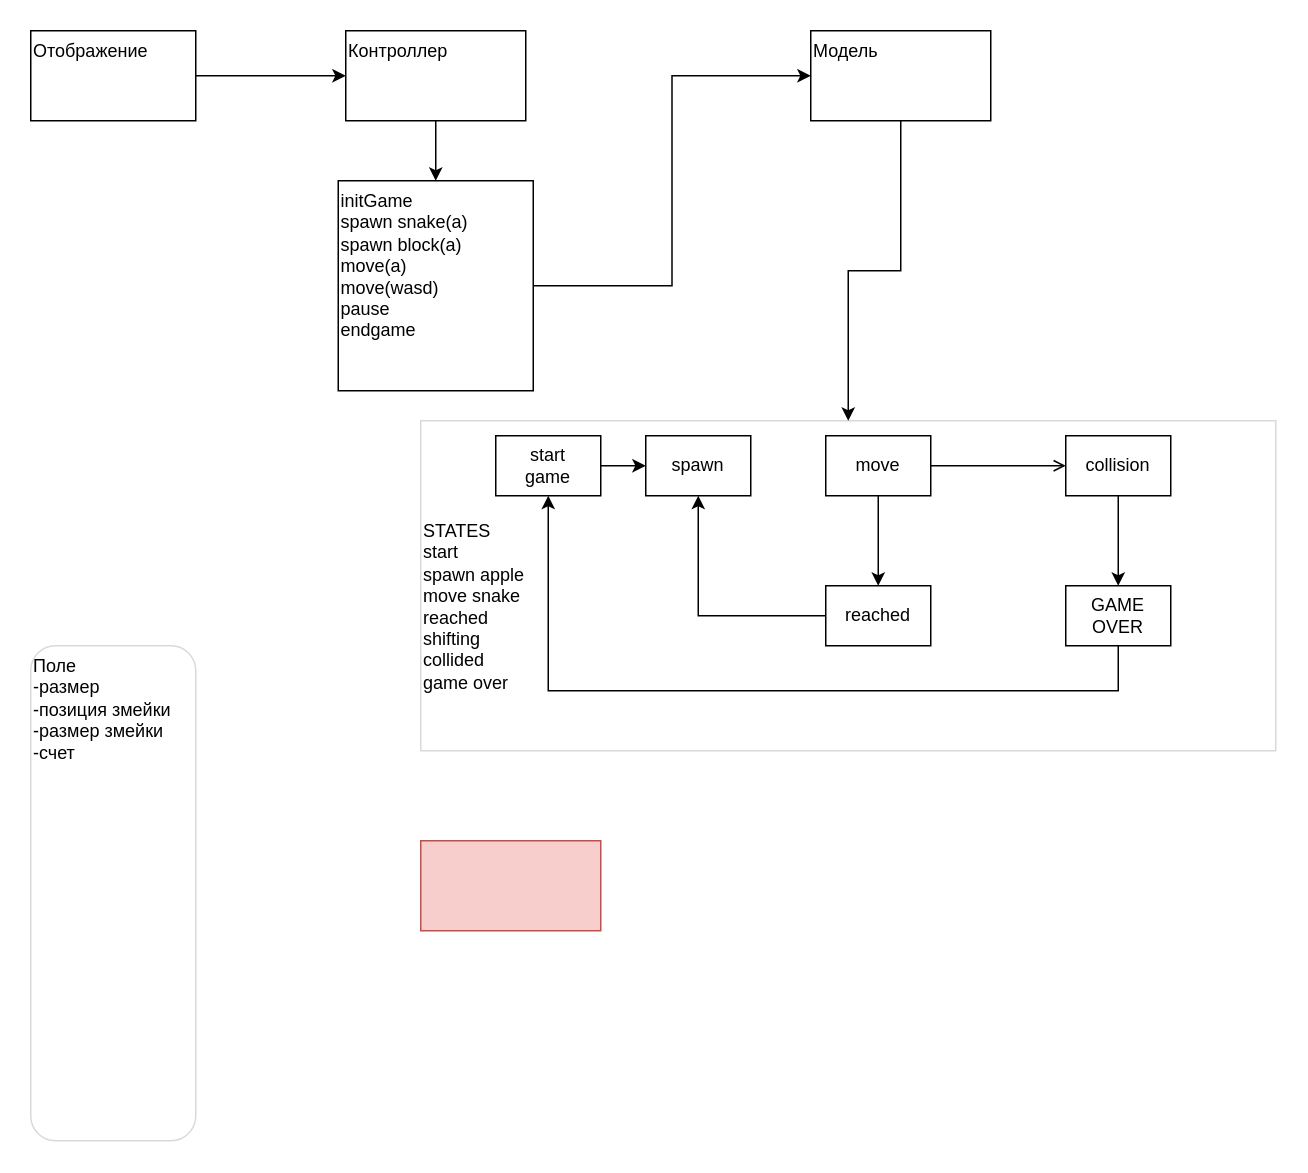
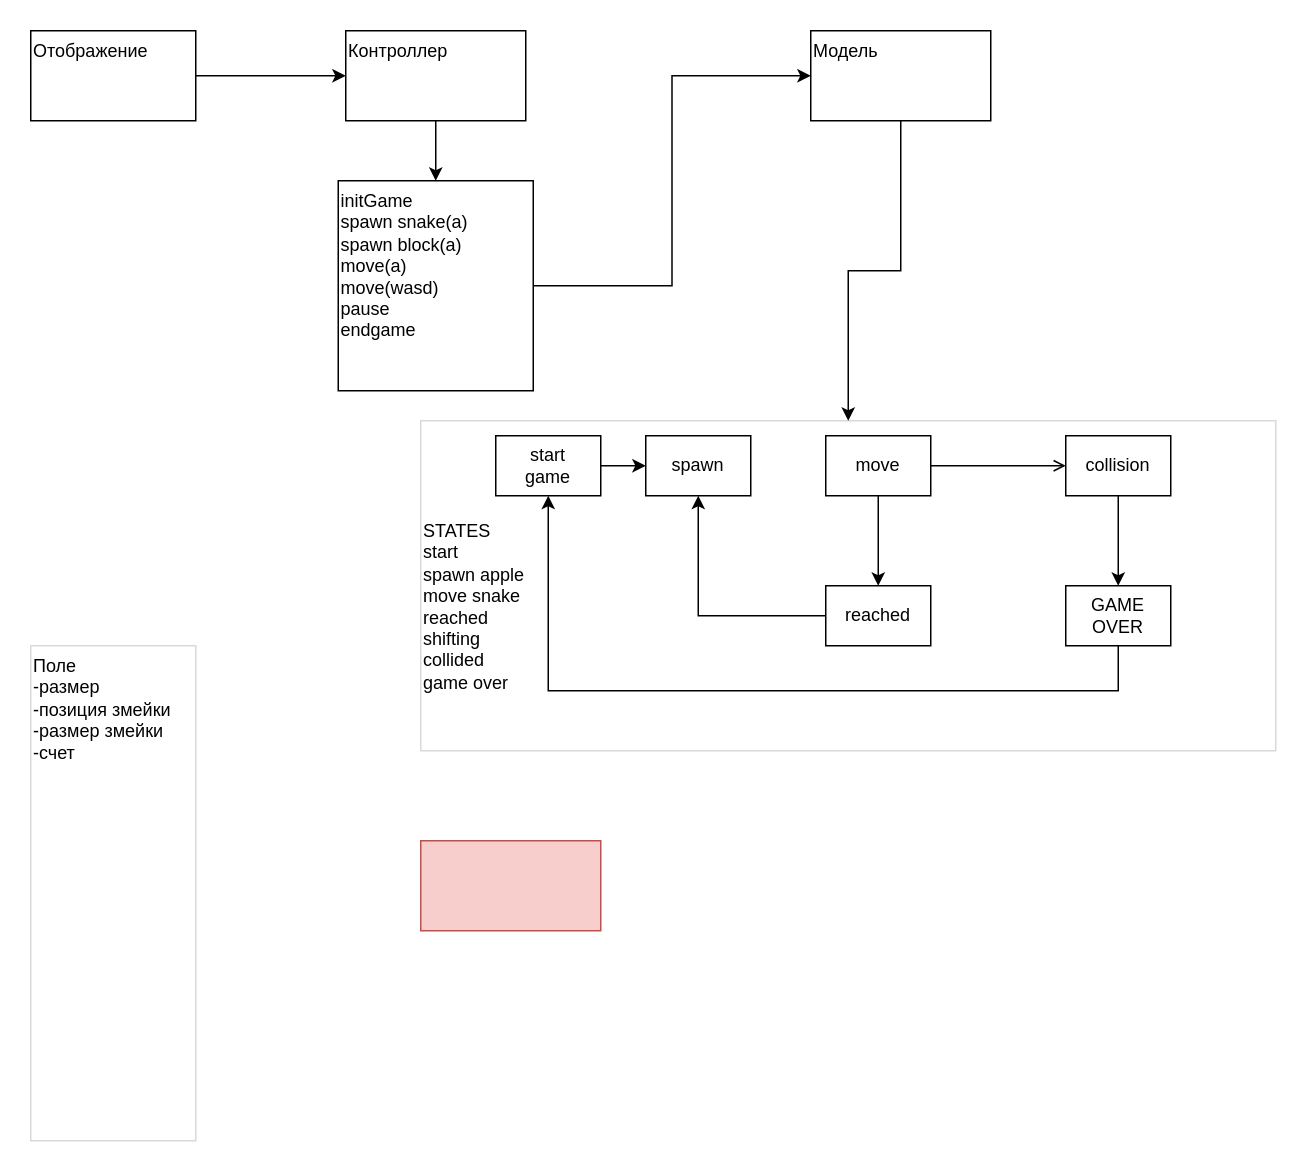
node "Поле -размер -позиция змейки -размер змейки -счет": shape rounded rectangle -> rectangle
